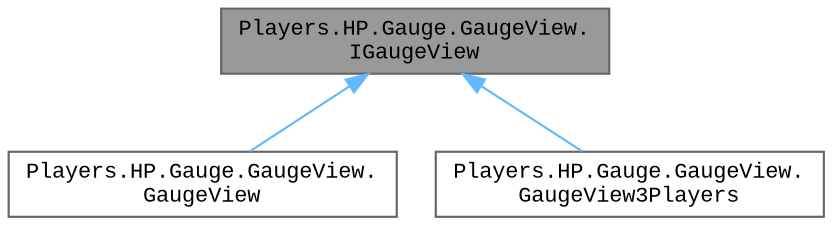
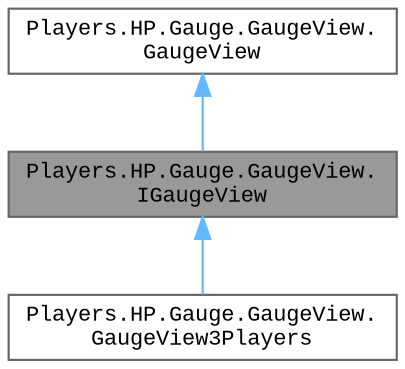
edge "Players.HP.Gauge.GaugeView. GaugeView" -> "Players.HP.Gauge.GaugeView. IGaugeView": reversed
